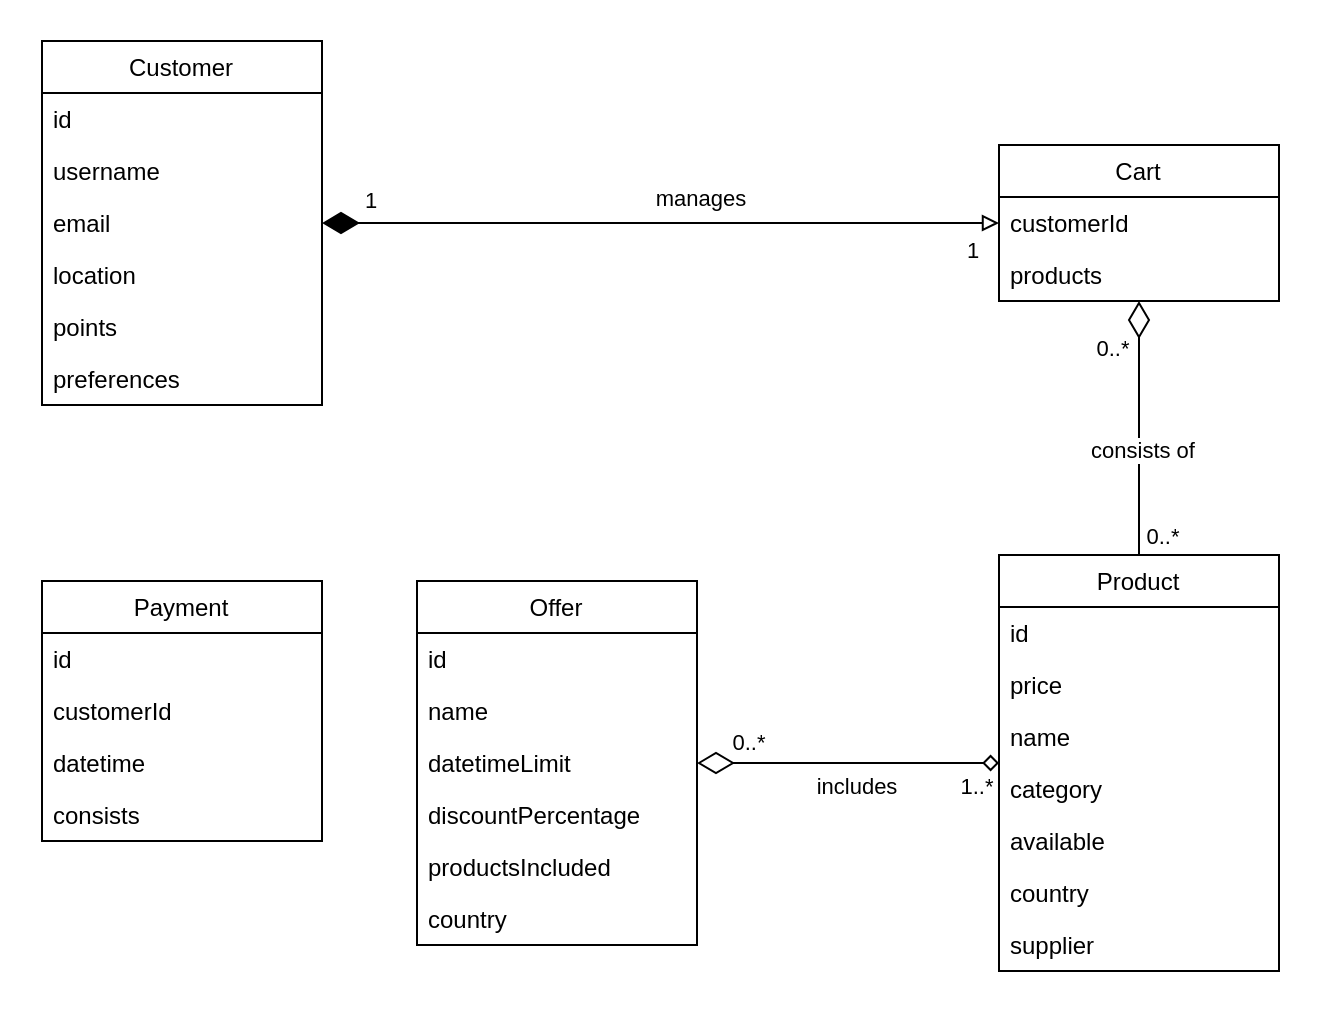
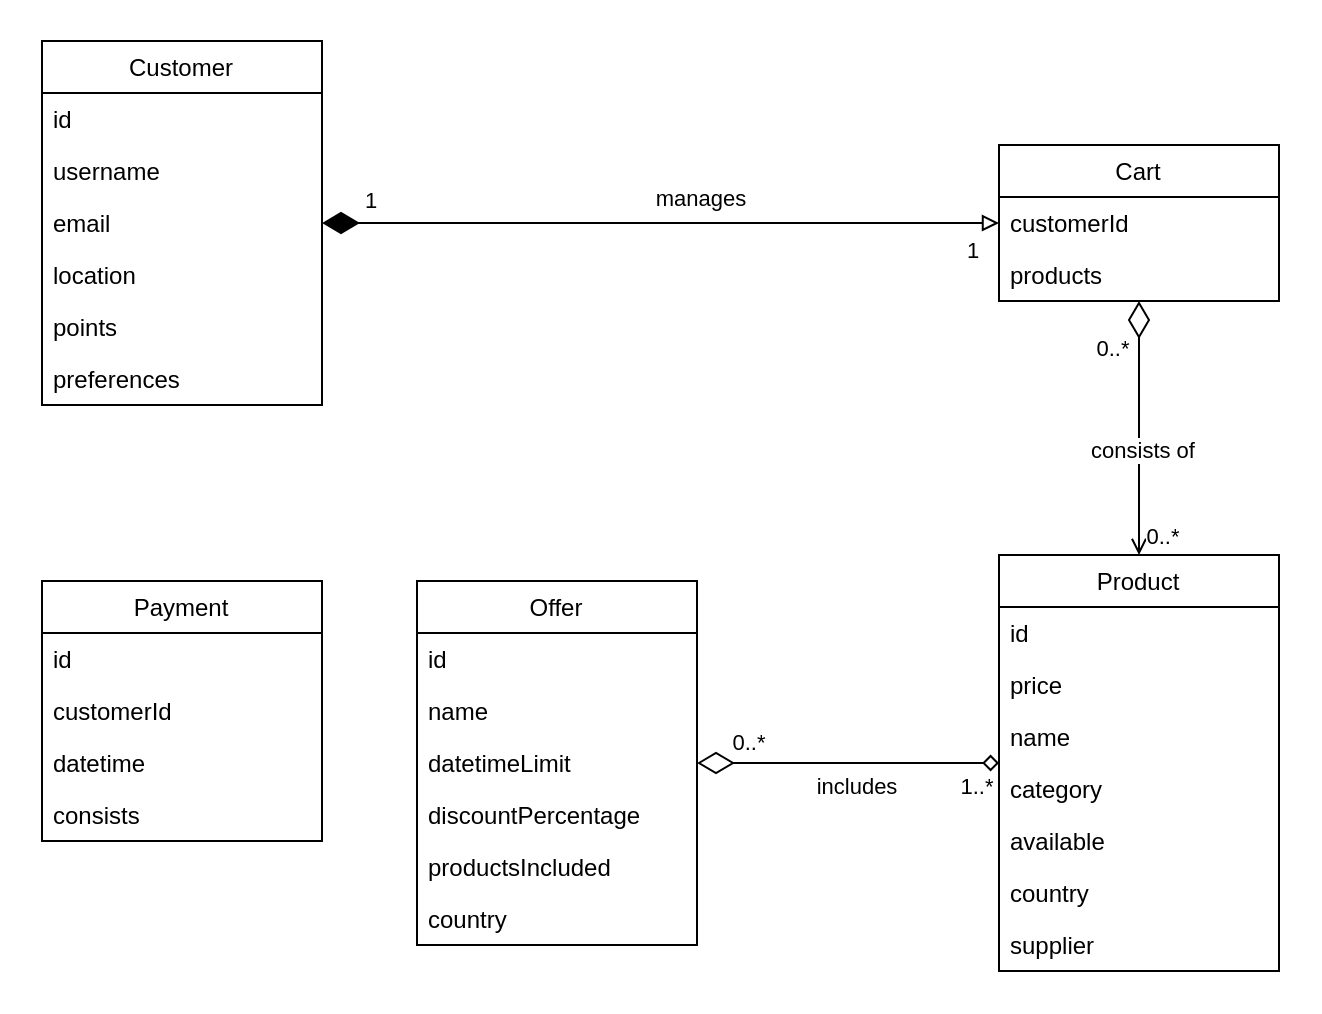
edge "Product" -> "Cart": arrowhead none -> open
